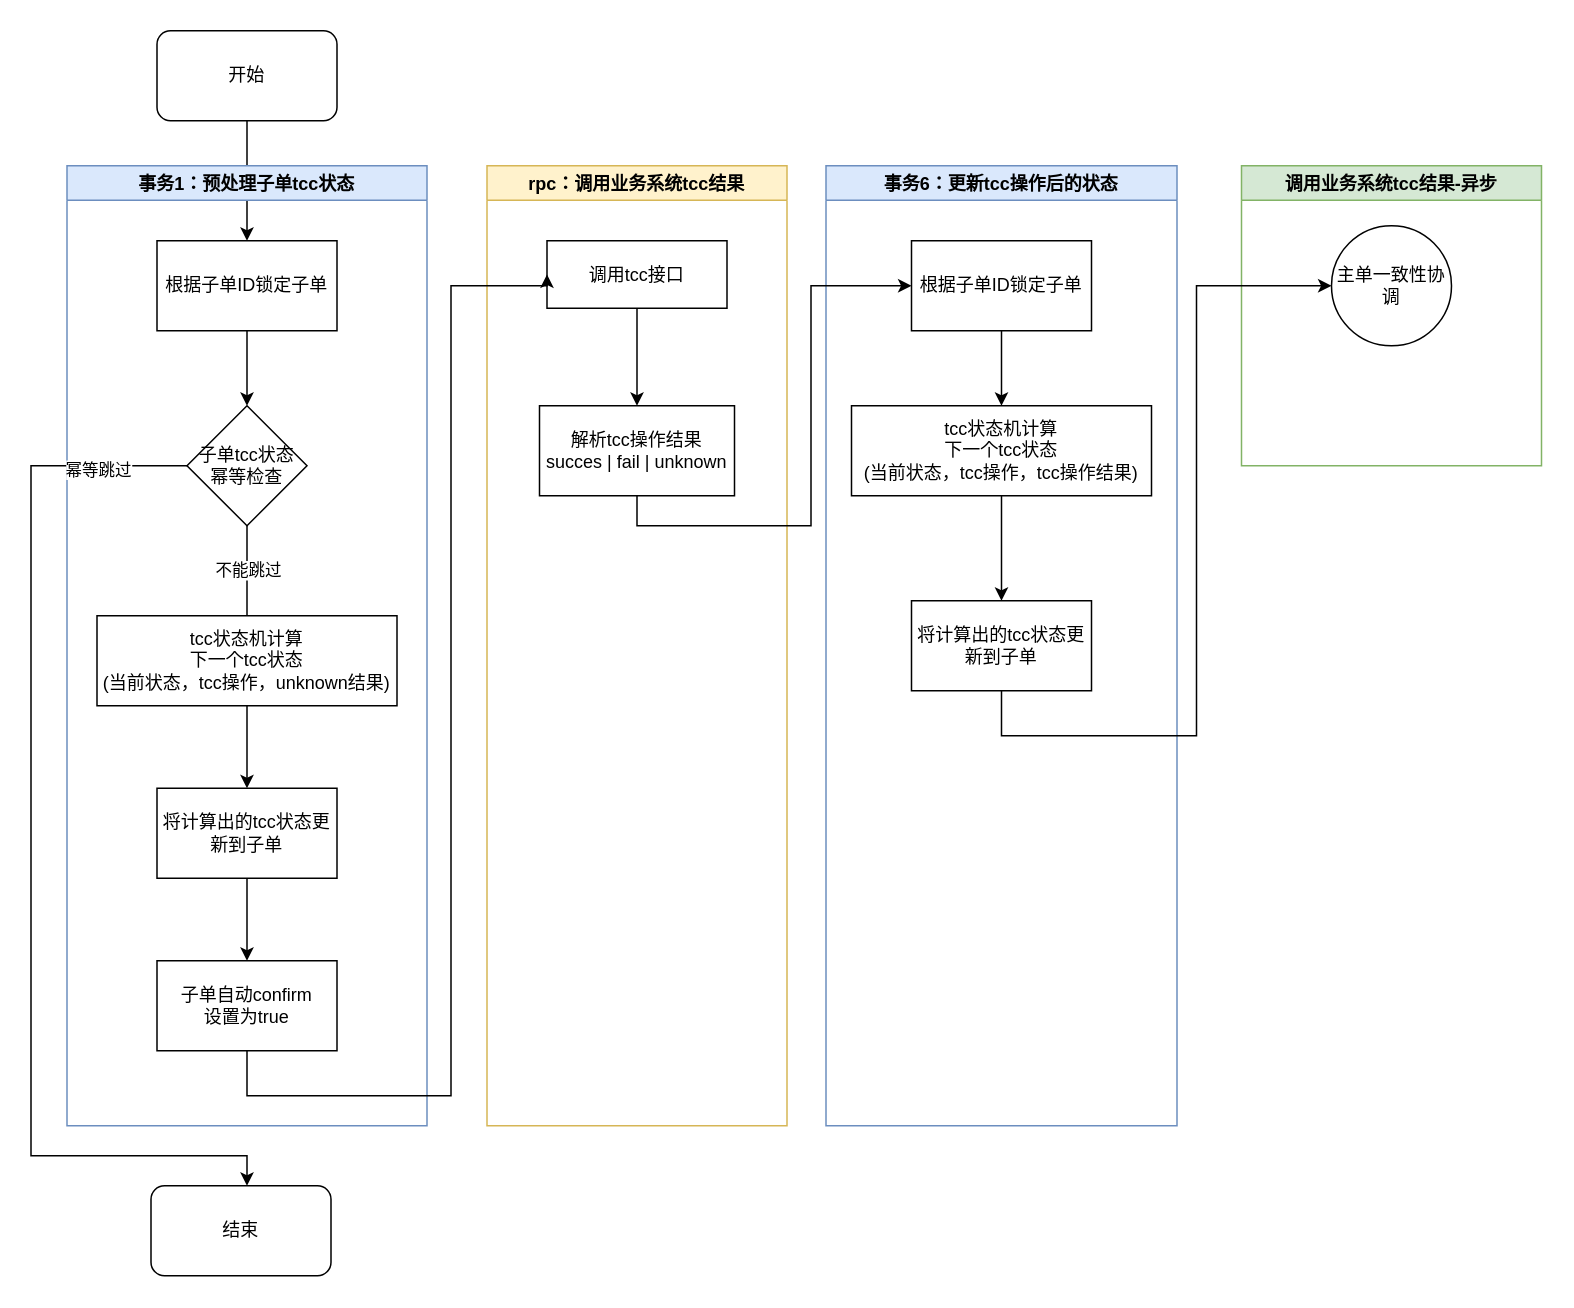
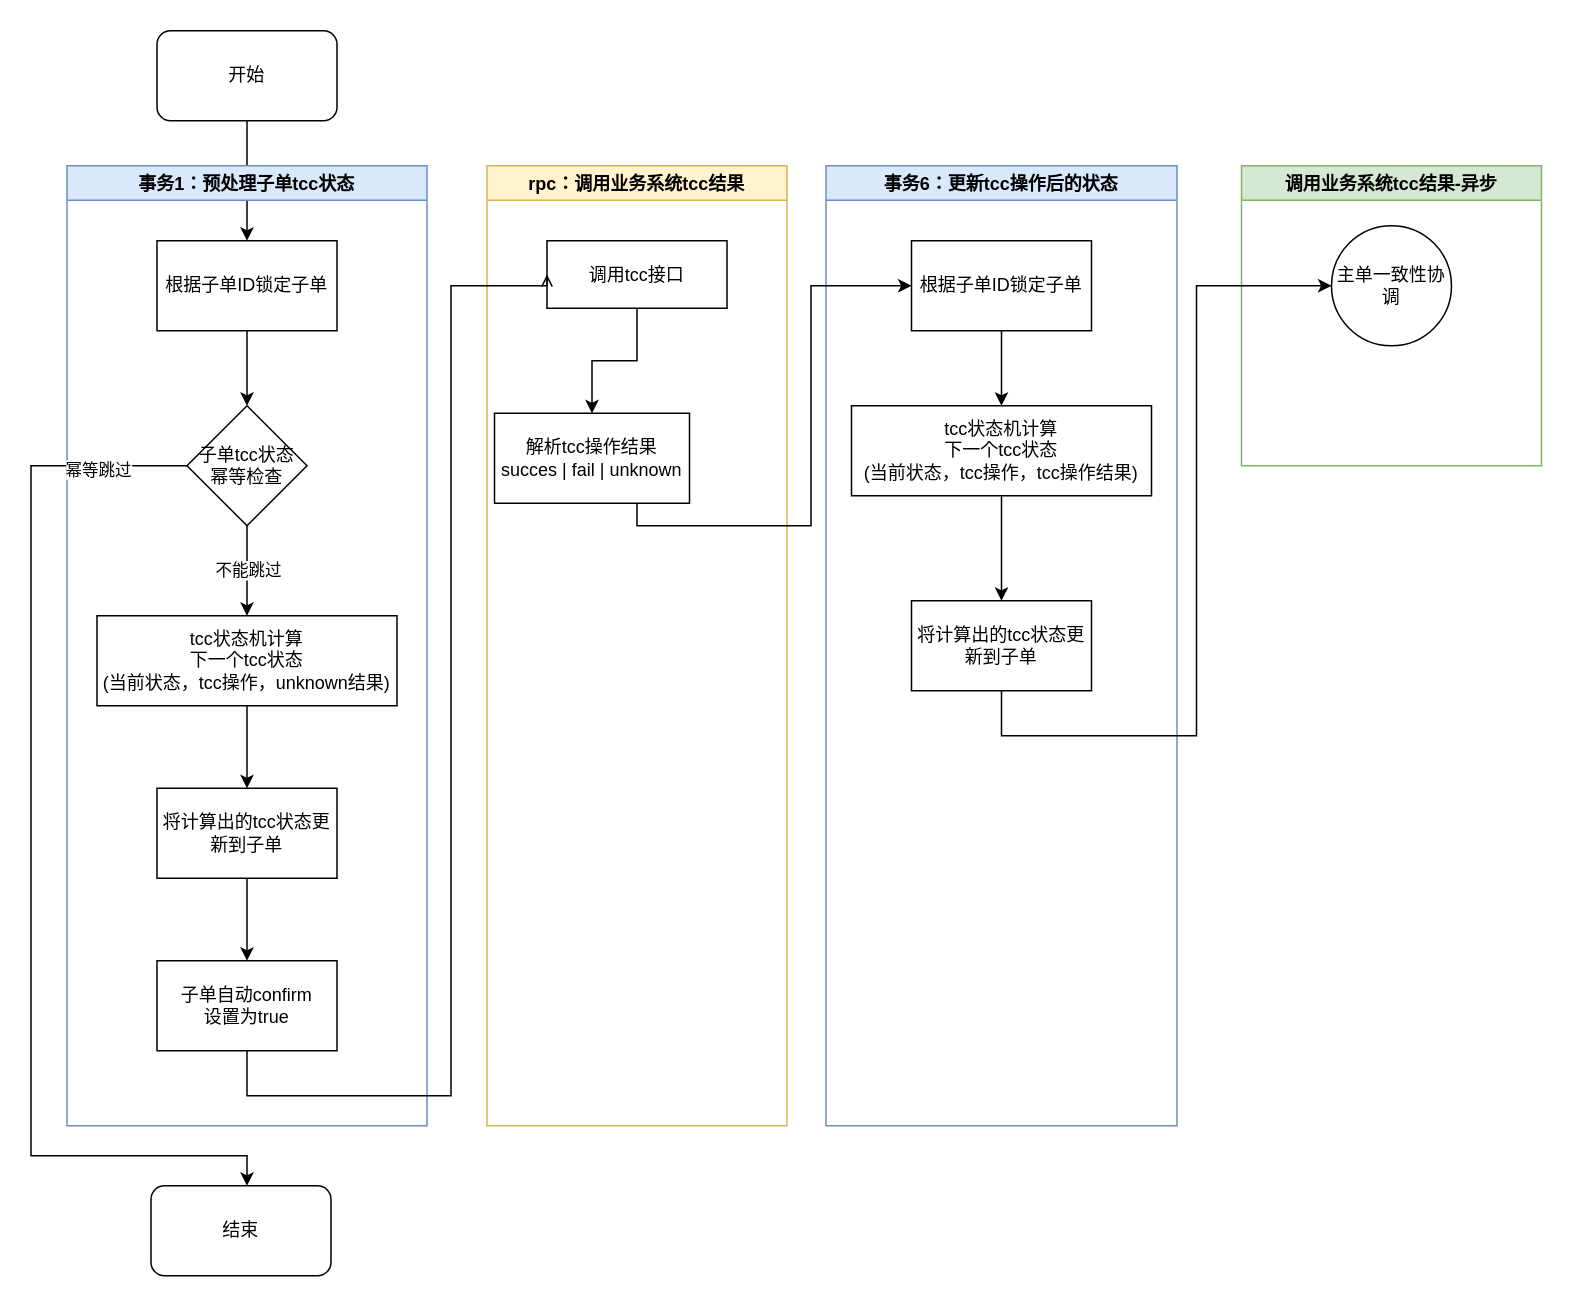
edge "子单自动confirm 设置为true" -> "调用tcc接口": arrowhead classic -> open
node "解析tcc操作结果 succes | fail | unknown": moved (637, 451) -> (592, 458)
edge "子单tcc状态 幂等检查" -- "tcc状态机计算 下一个tcc状态 (当前状态，tcc操作，unknown结果)": arrowhead none -> classic
